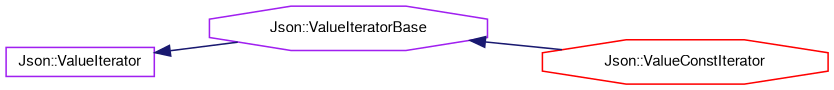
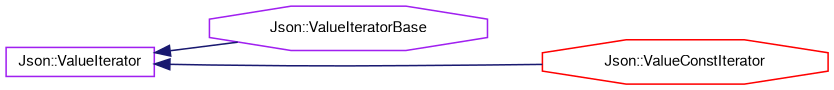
edge "Json::ValueConstIterator" -> "Json::ValueIteratorBase": now "Json::ValueConstIterator" -> "Json::ValueIterator"
